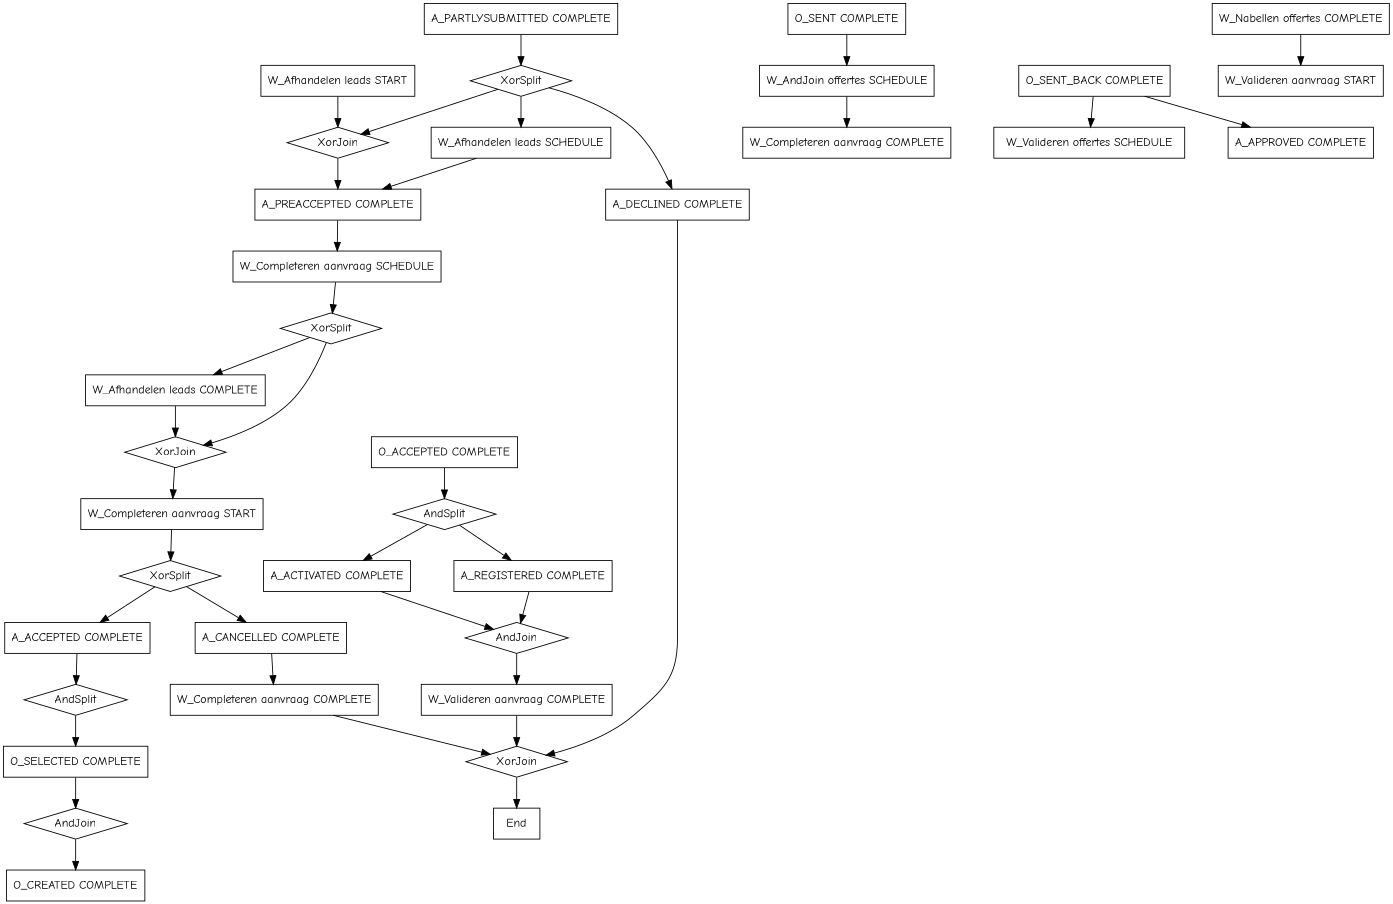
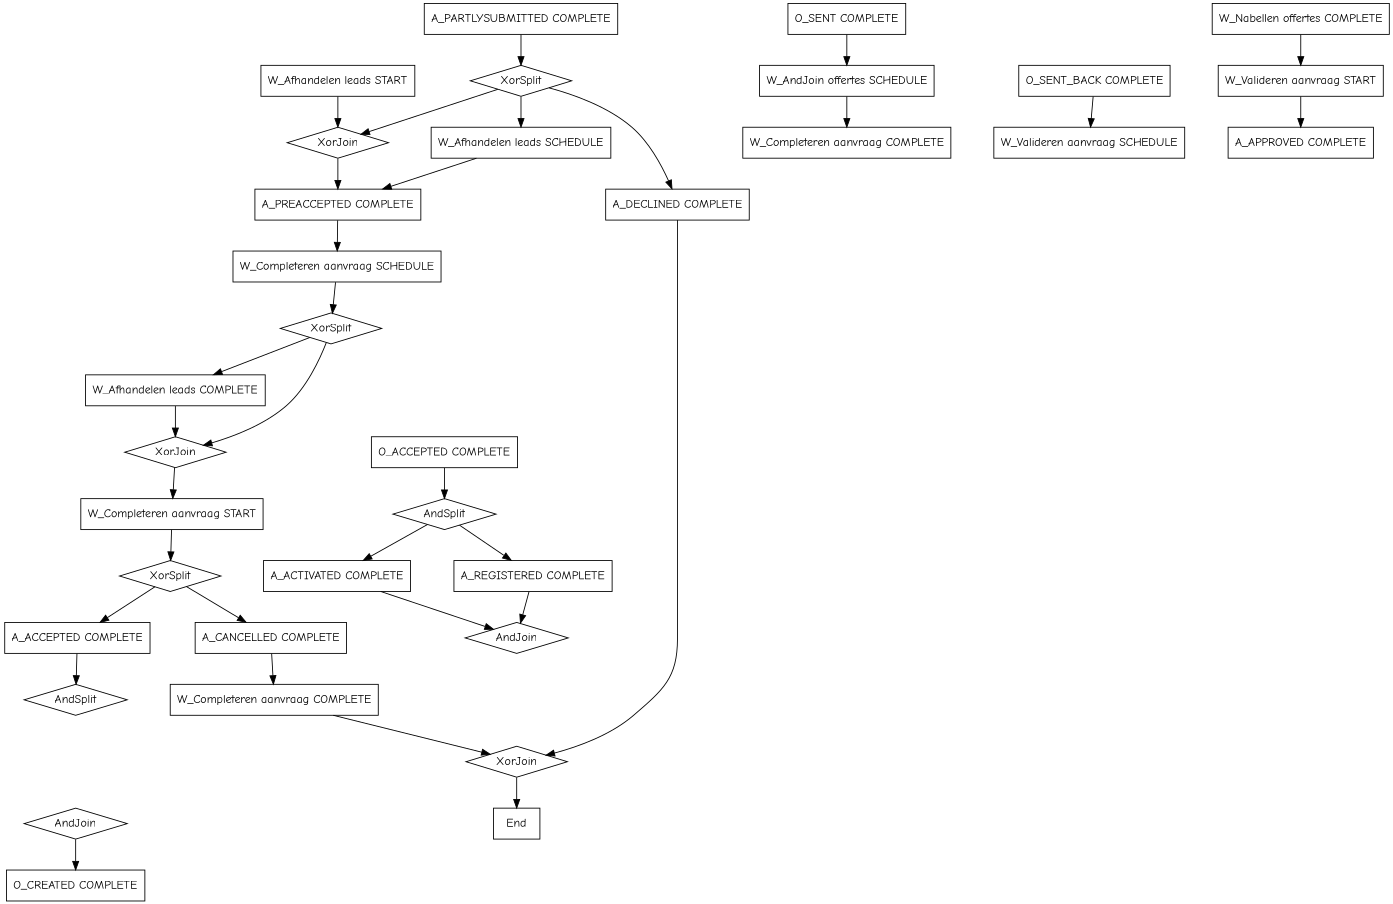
edge "O_SENT_BACK COMPLETE" -> "A_APPROVED COMPLETE": now "W_Valideren aanvraag START" -> "A_APPROVED COMPLETE"
node "W_Valideren offertes SCHEDULE": label "W_Valideren offertes SCHEDULE" -> "W_Valideren aanvraag SCHEDULE"
node "W_Valideren aanvraag COMPLETE": removed
node "O_SELECTED COMPLETE": removed
